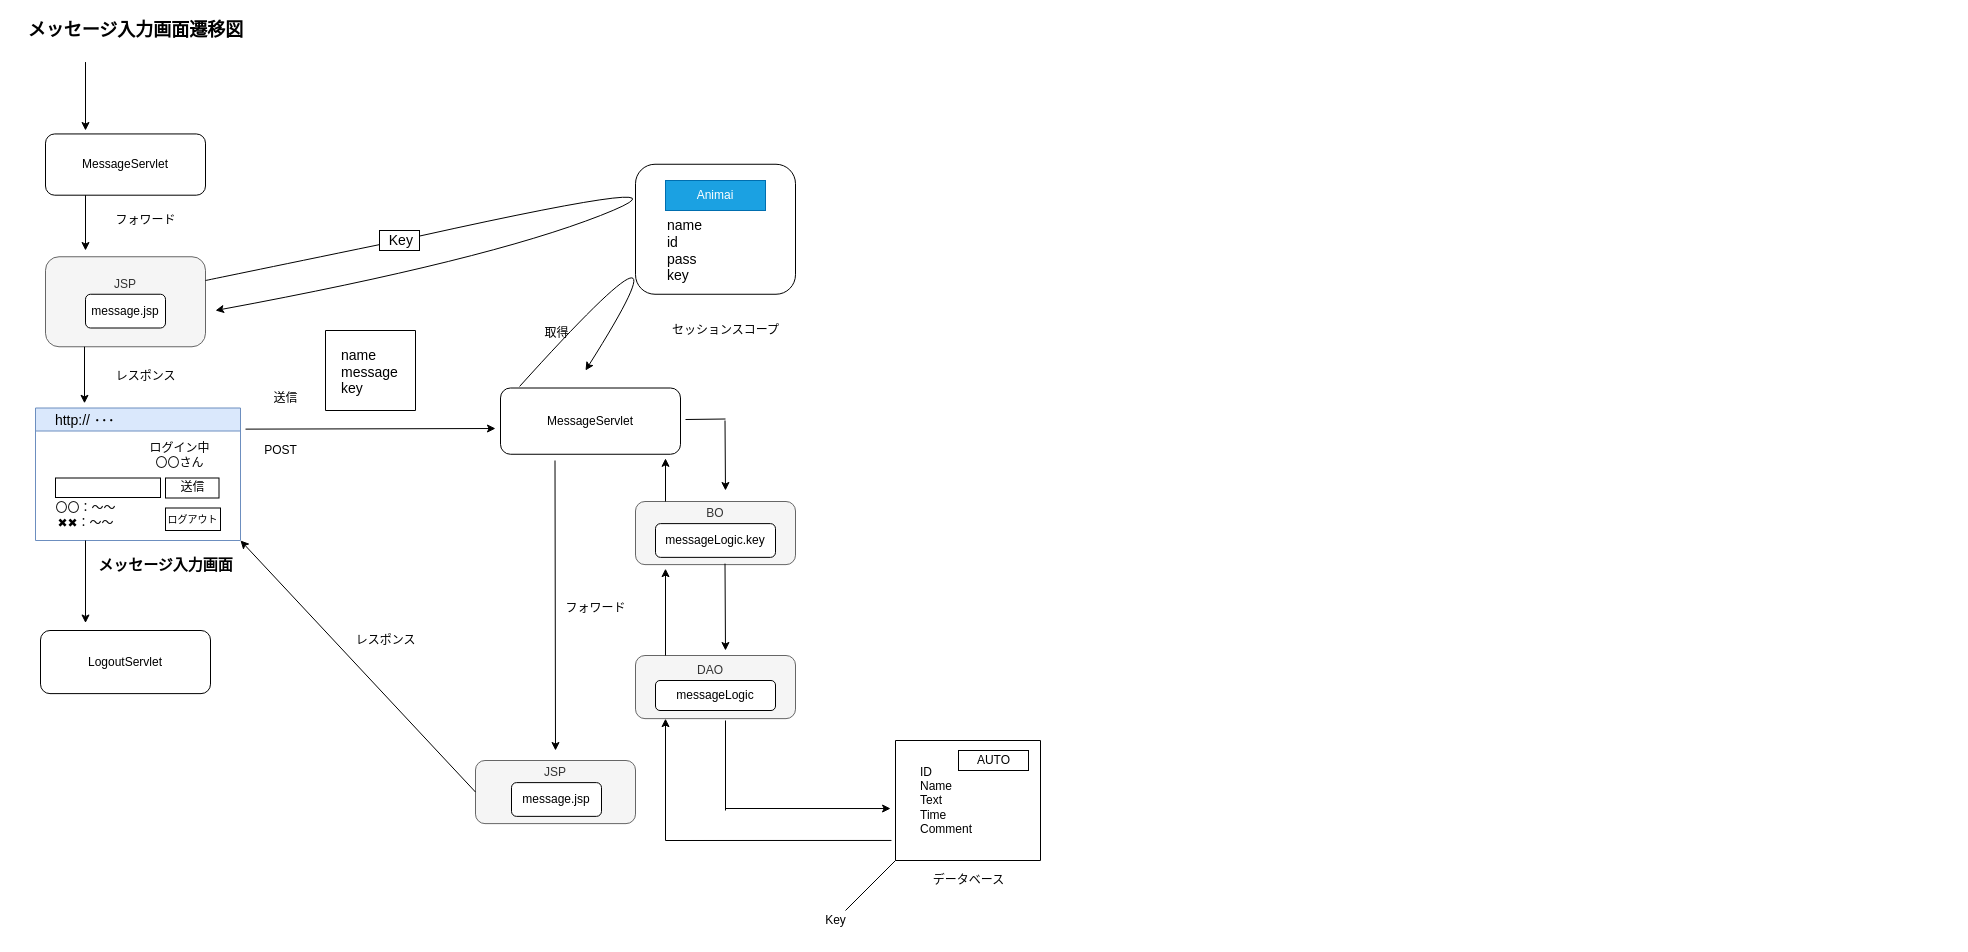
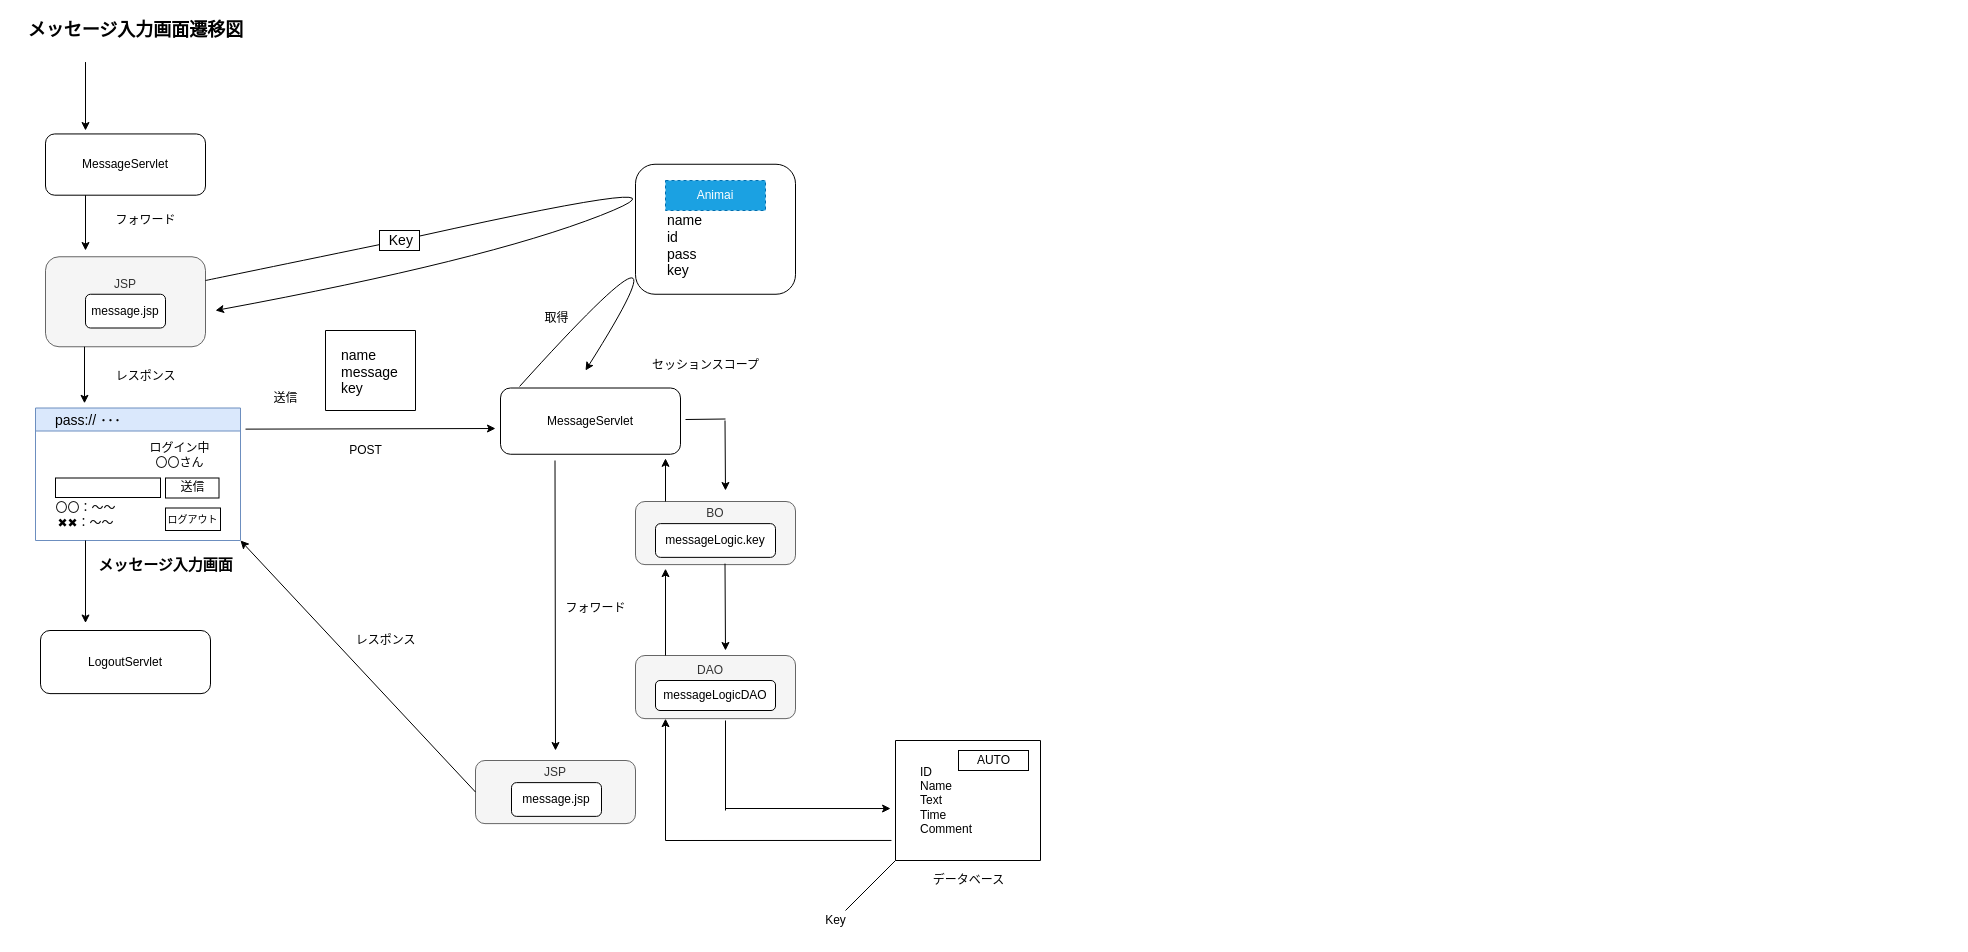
node "Animai": style solid -> dashed
node "name id pass key": size 120x60 -> 120x50
node "セッションスコープ": moved (726, 331) -> (706, 366)
node "取得": moved (557, 333) -> (557, 318)
node "http:// ･･･": label "http:// ･･･" -> "pass:// ･･･"
node "POST": moved (281, 451) -> (366, 451)
node "messageLogic": label "messageLogic" -> "messageLogicDAO"
